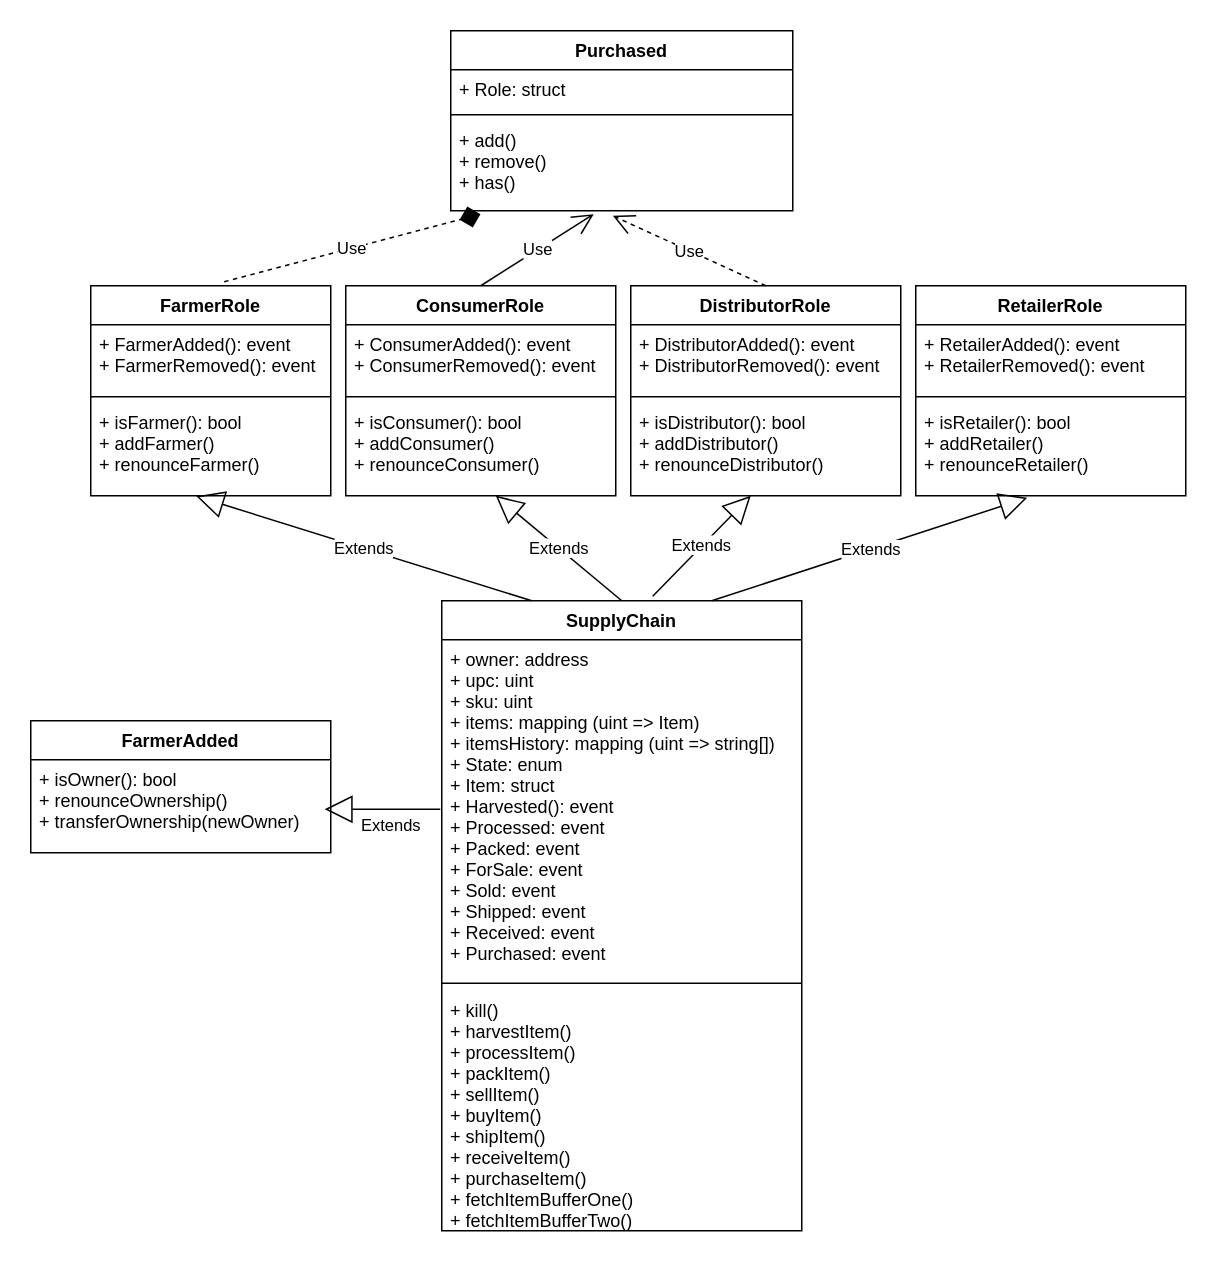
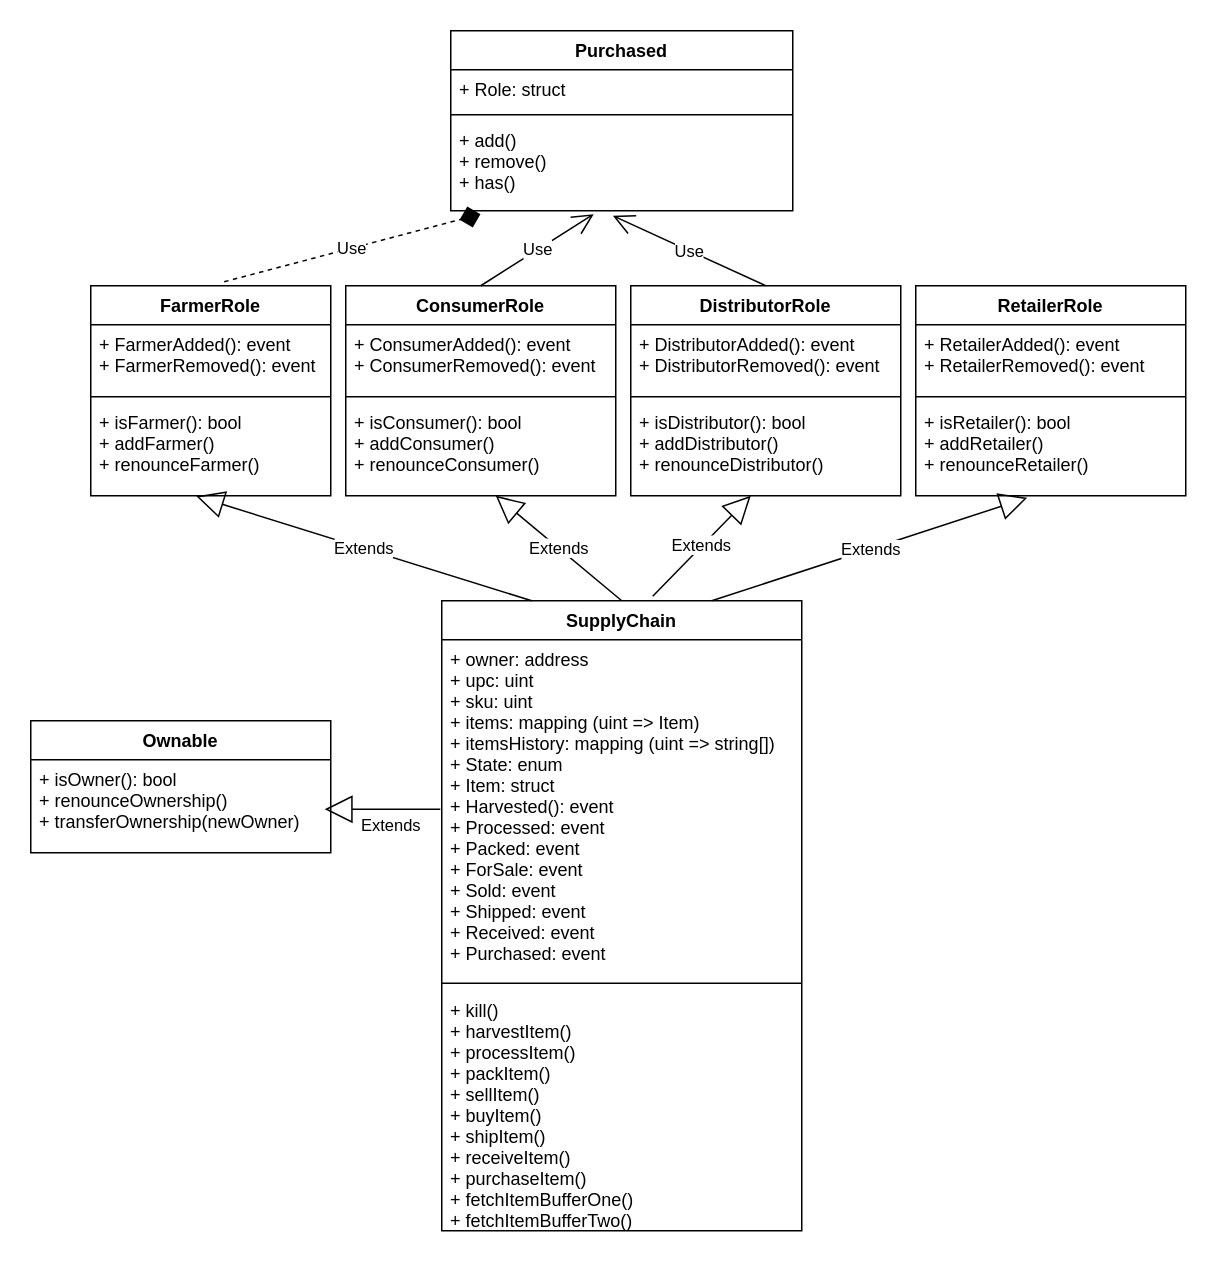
edge "DistributorRole" -> "+ add() + remove() + has()": style dashed -> solid
node "FarmerAdded": label "FarmerAdded" -> "Ownable"
